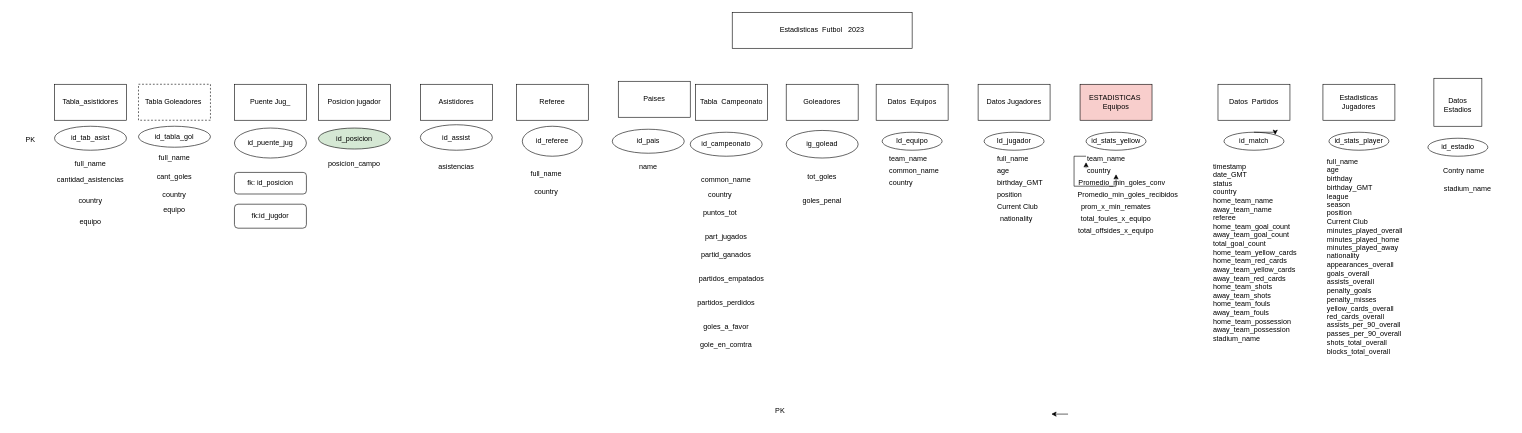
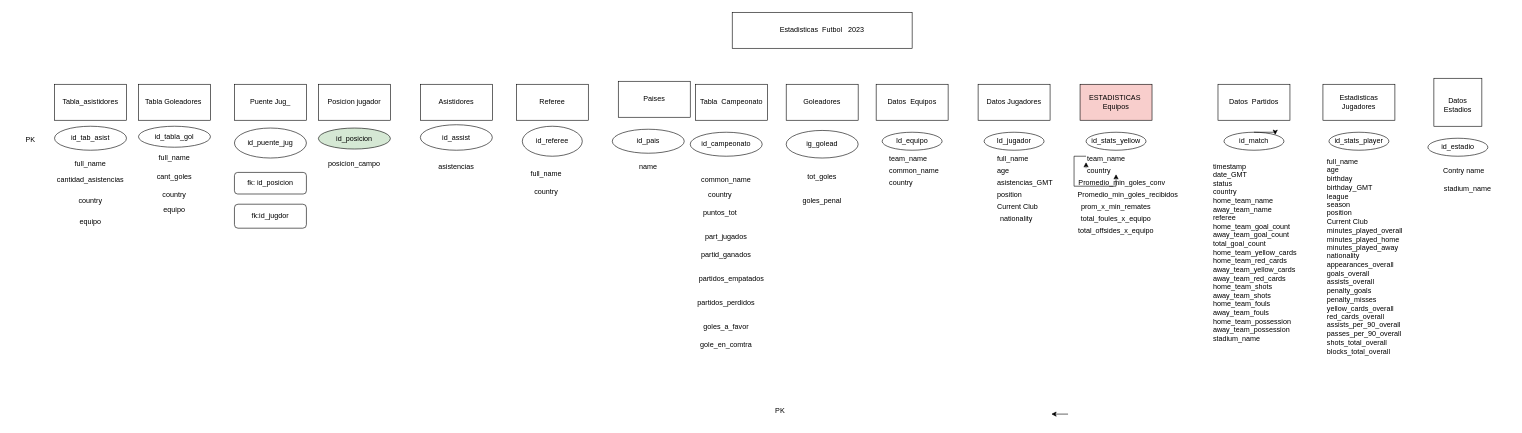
node "Tabla Goleadores": style dashed -> solid
node "birthday_GMT": label "birthday_GMT" -> "asistencias_GMT"
